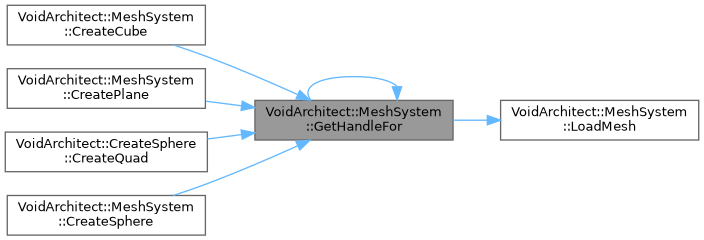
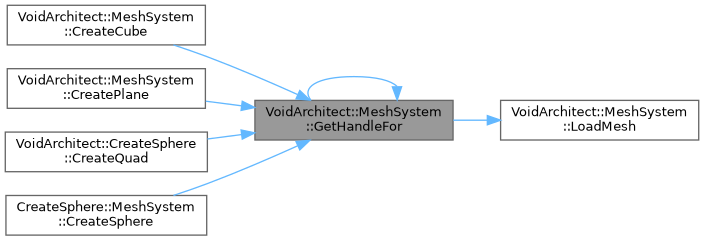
node "VoidArchitect::MeshSystem ::CreateSphere": label "VoidArchitect::MeshSystem ::CreateSphere" -> "CreateSphere::MeshSystem ::CreateSphere"
